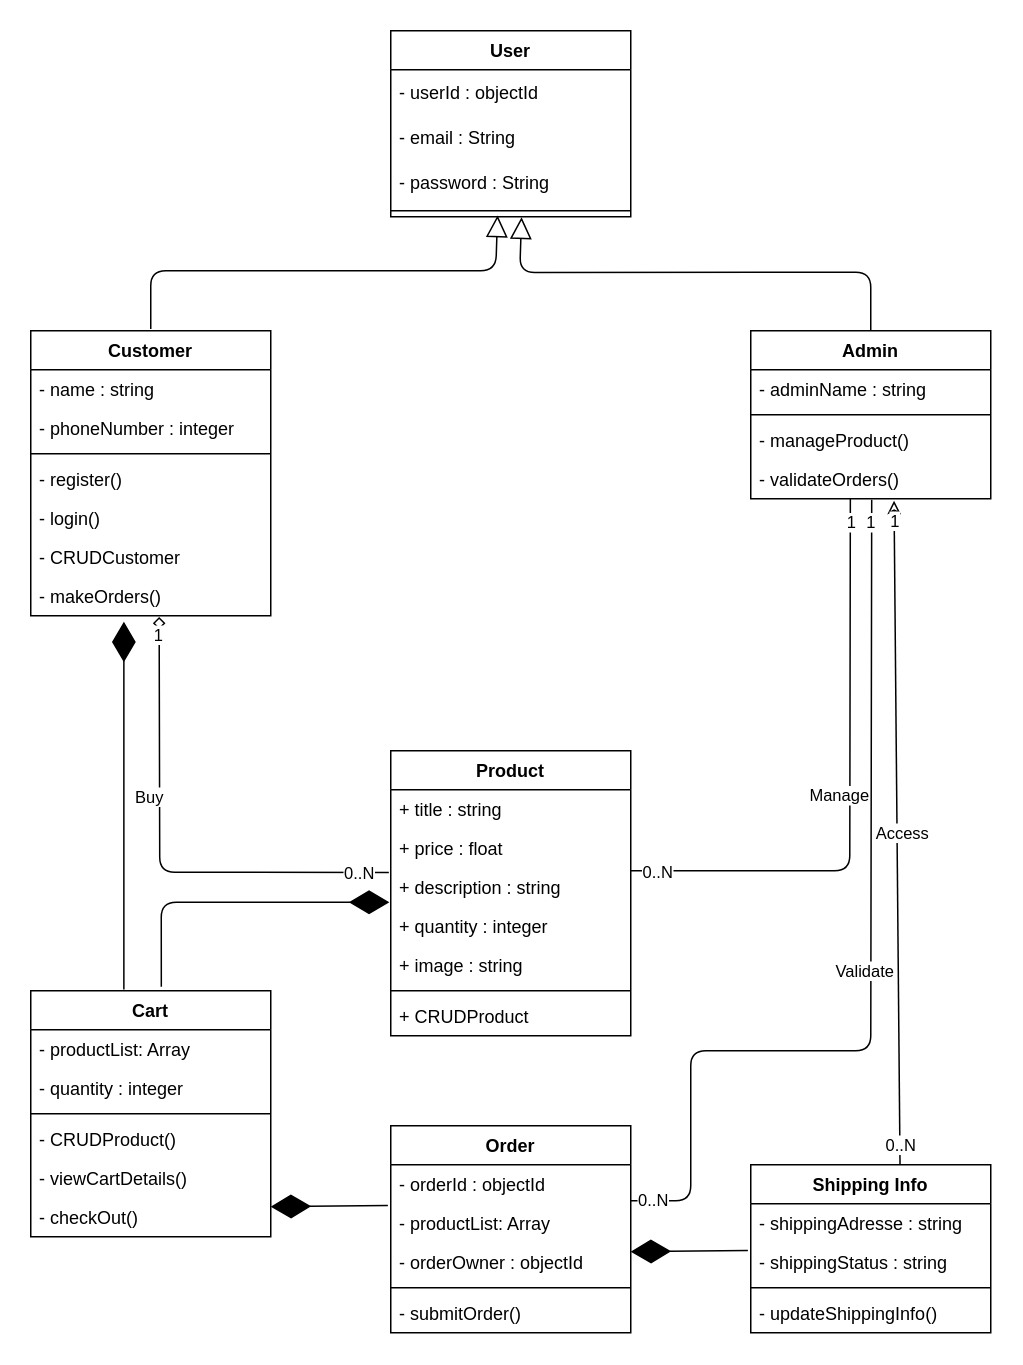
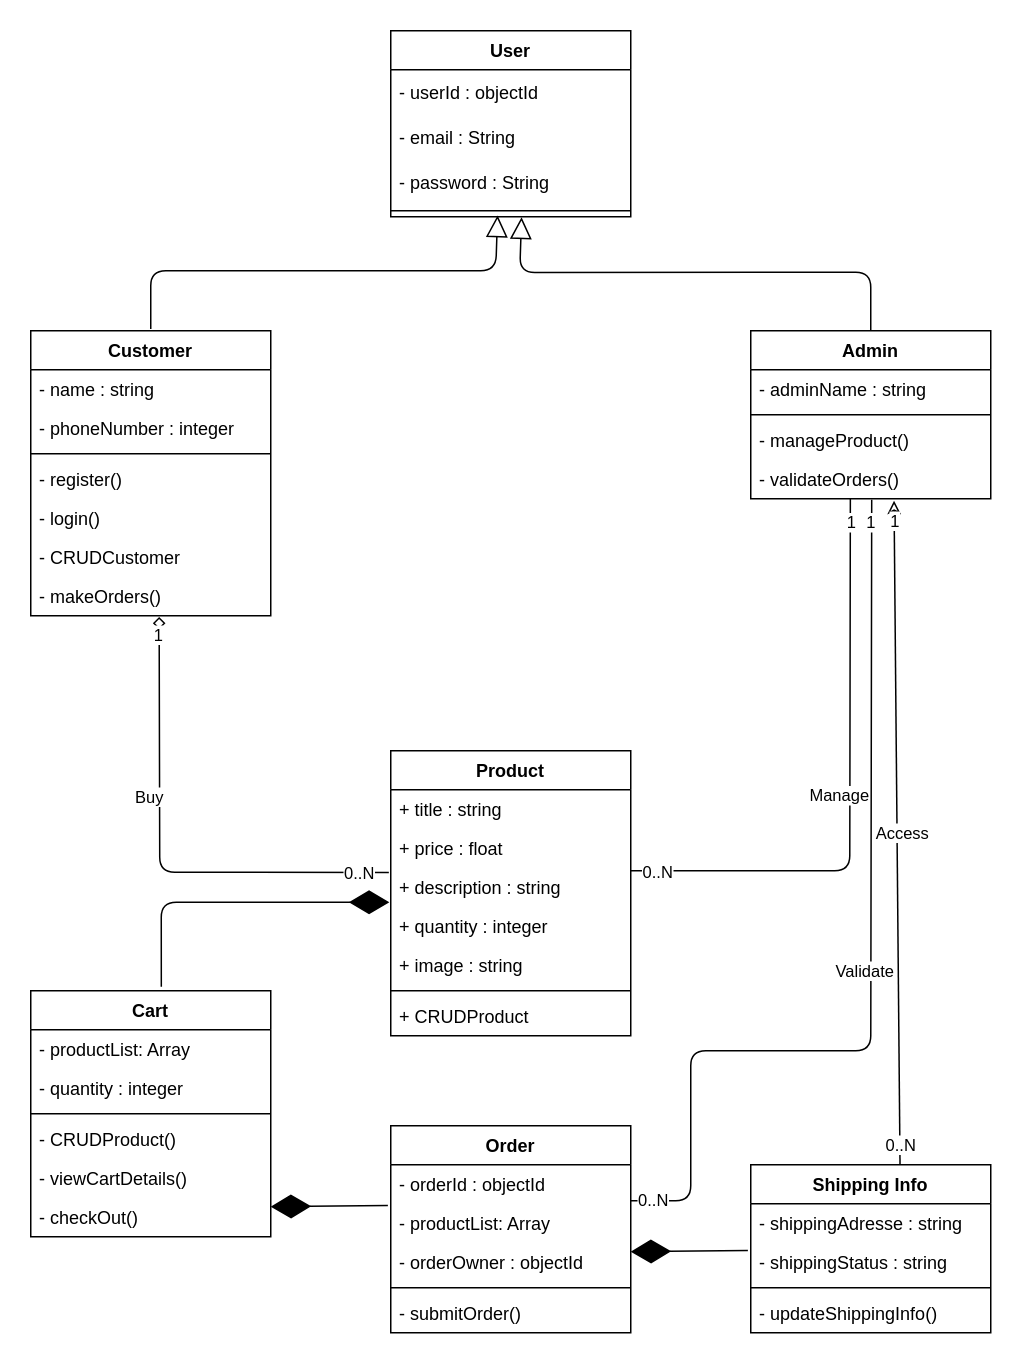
edge "Cart" -> "- makeOrders()": removed
